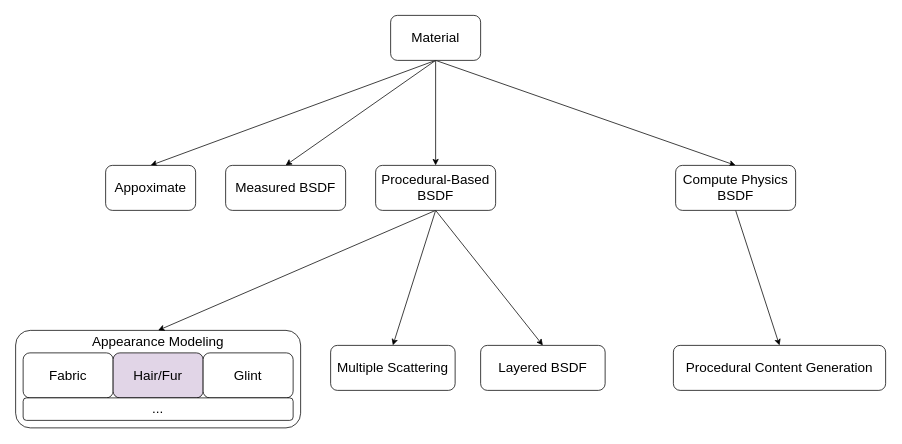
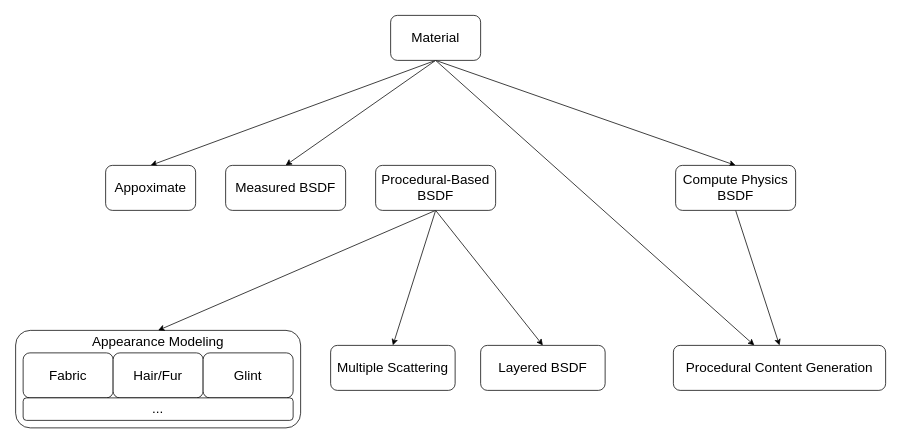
edge "Material" -> "Procedural-Based BSDF": now "Material" -> "Procedural Content Generation"
node "Hair/Fur": fillcolor #e1d5e7 -> #ffffff
